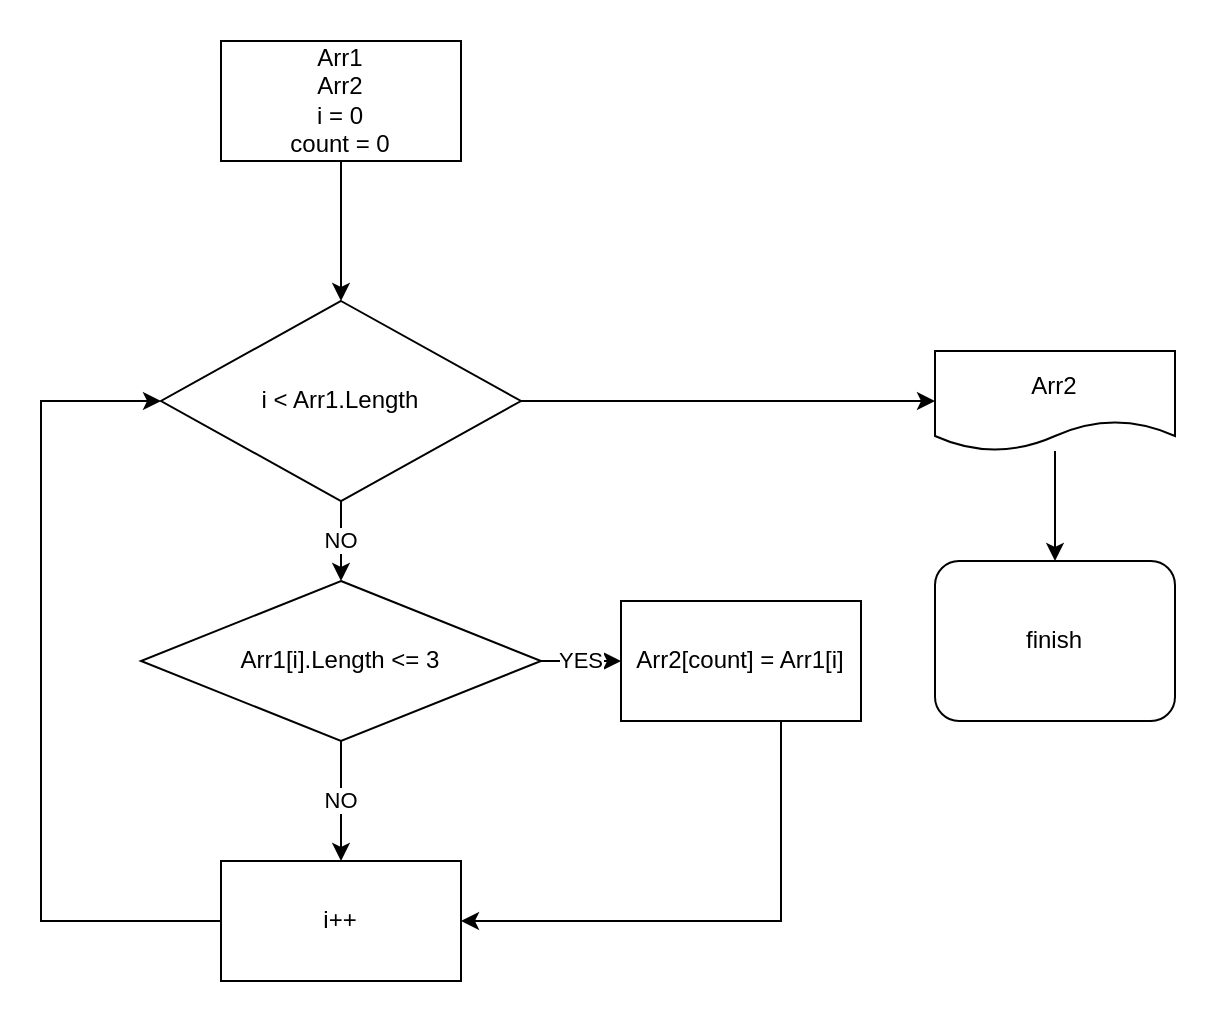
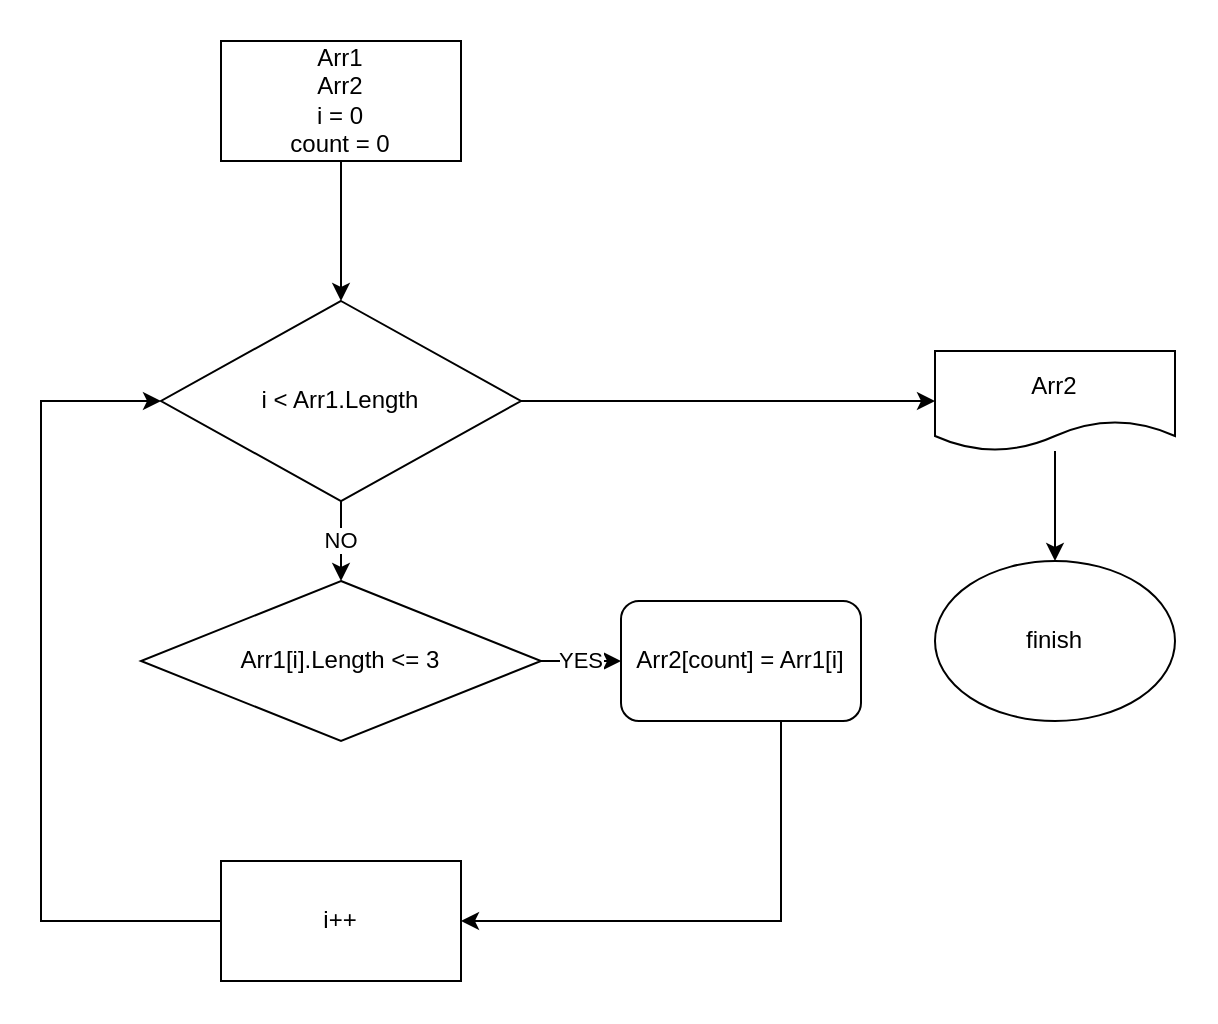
node "finish": shape rounded rectangle -> ellipse
node "Arr2[count] = Arr1[i]": shape rectangle -> rounded rectangle
edge "Arr1[i].Length <= 3" -> "i++": removed, label "NO"
